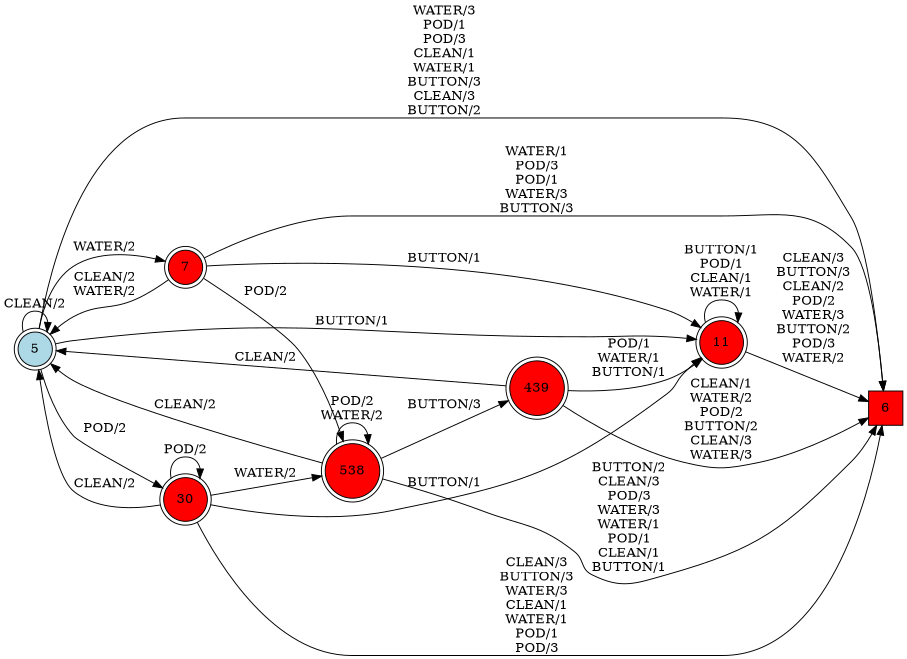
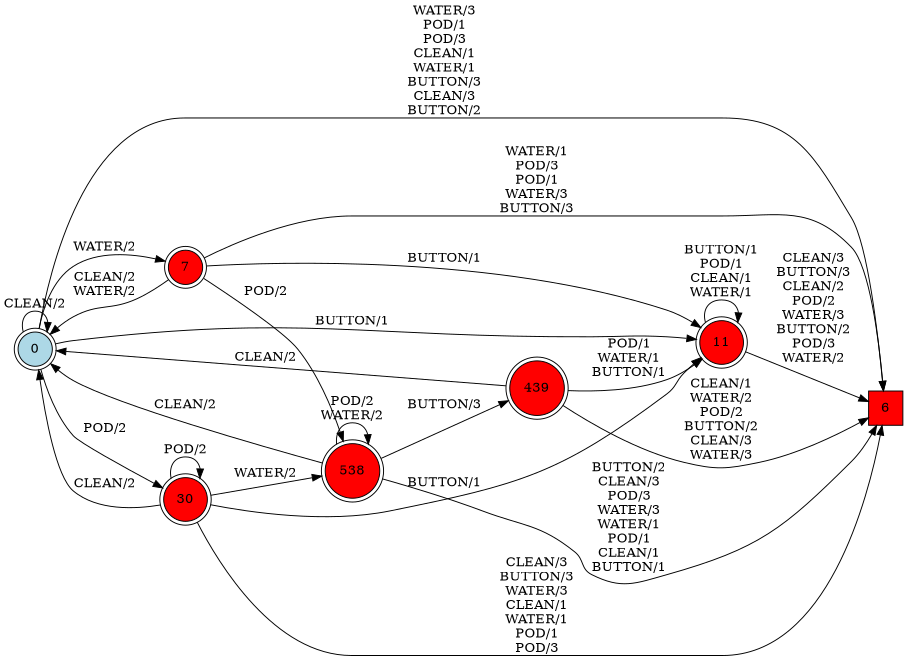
node "5": label "5" -> "0"
